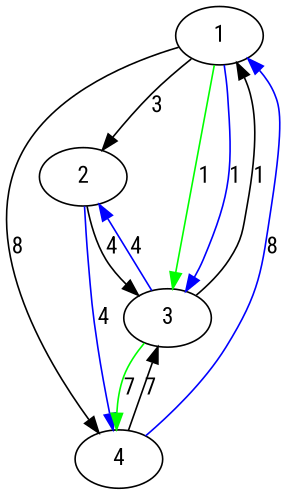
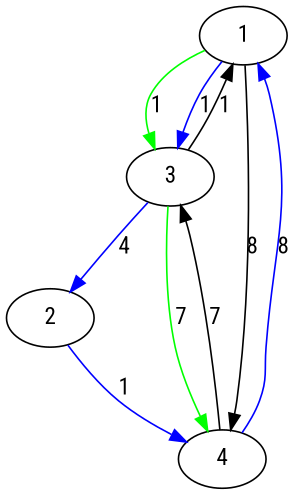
edge "1" -> "2": removed, label "3"
edge "2" -> "3": removed, label "4"
edge "2" -> "4": label "4" -> "1"
